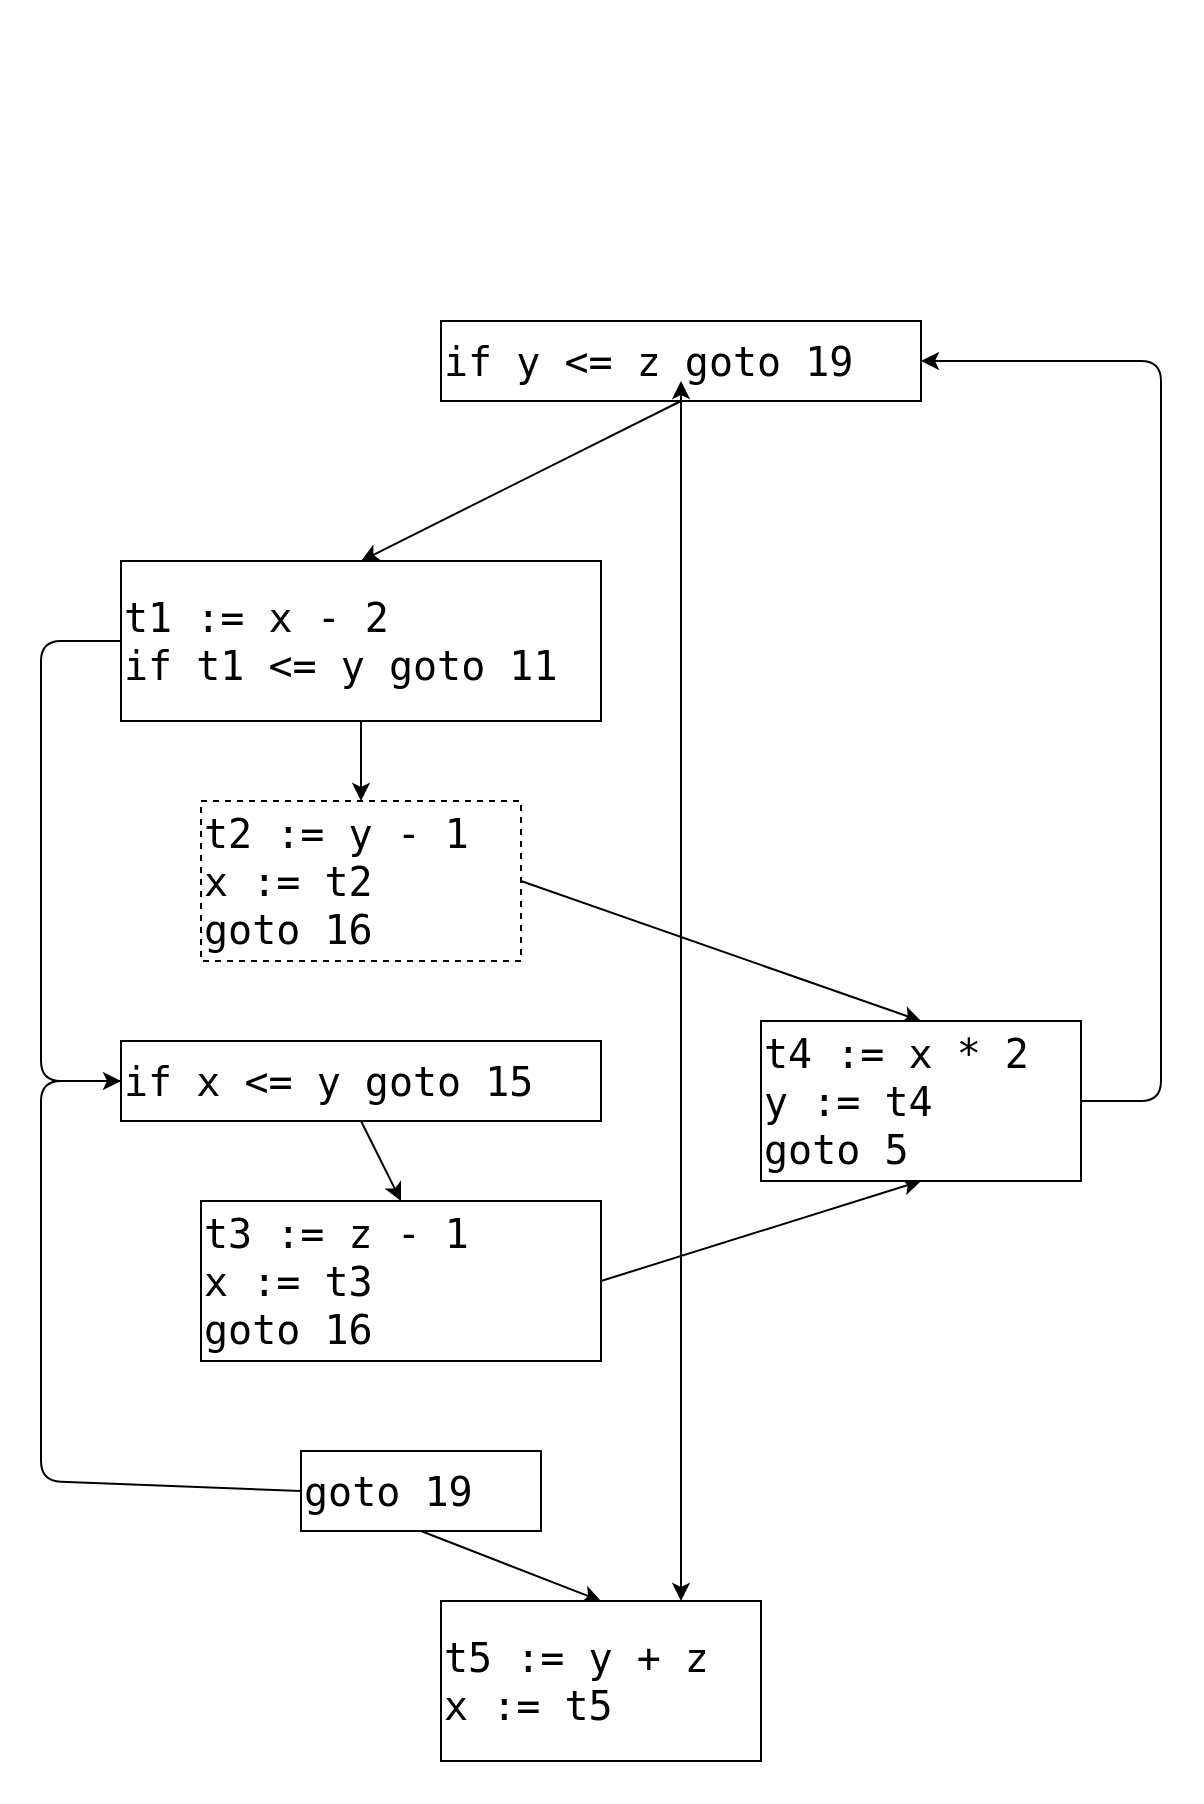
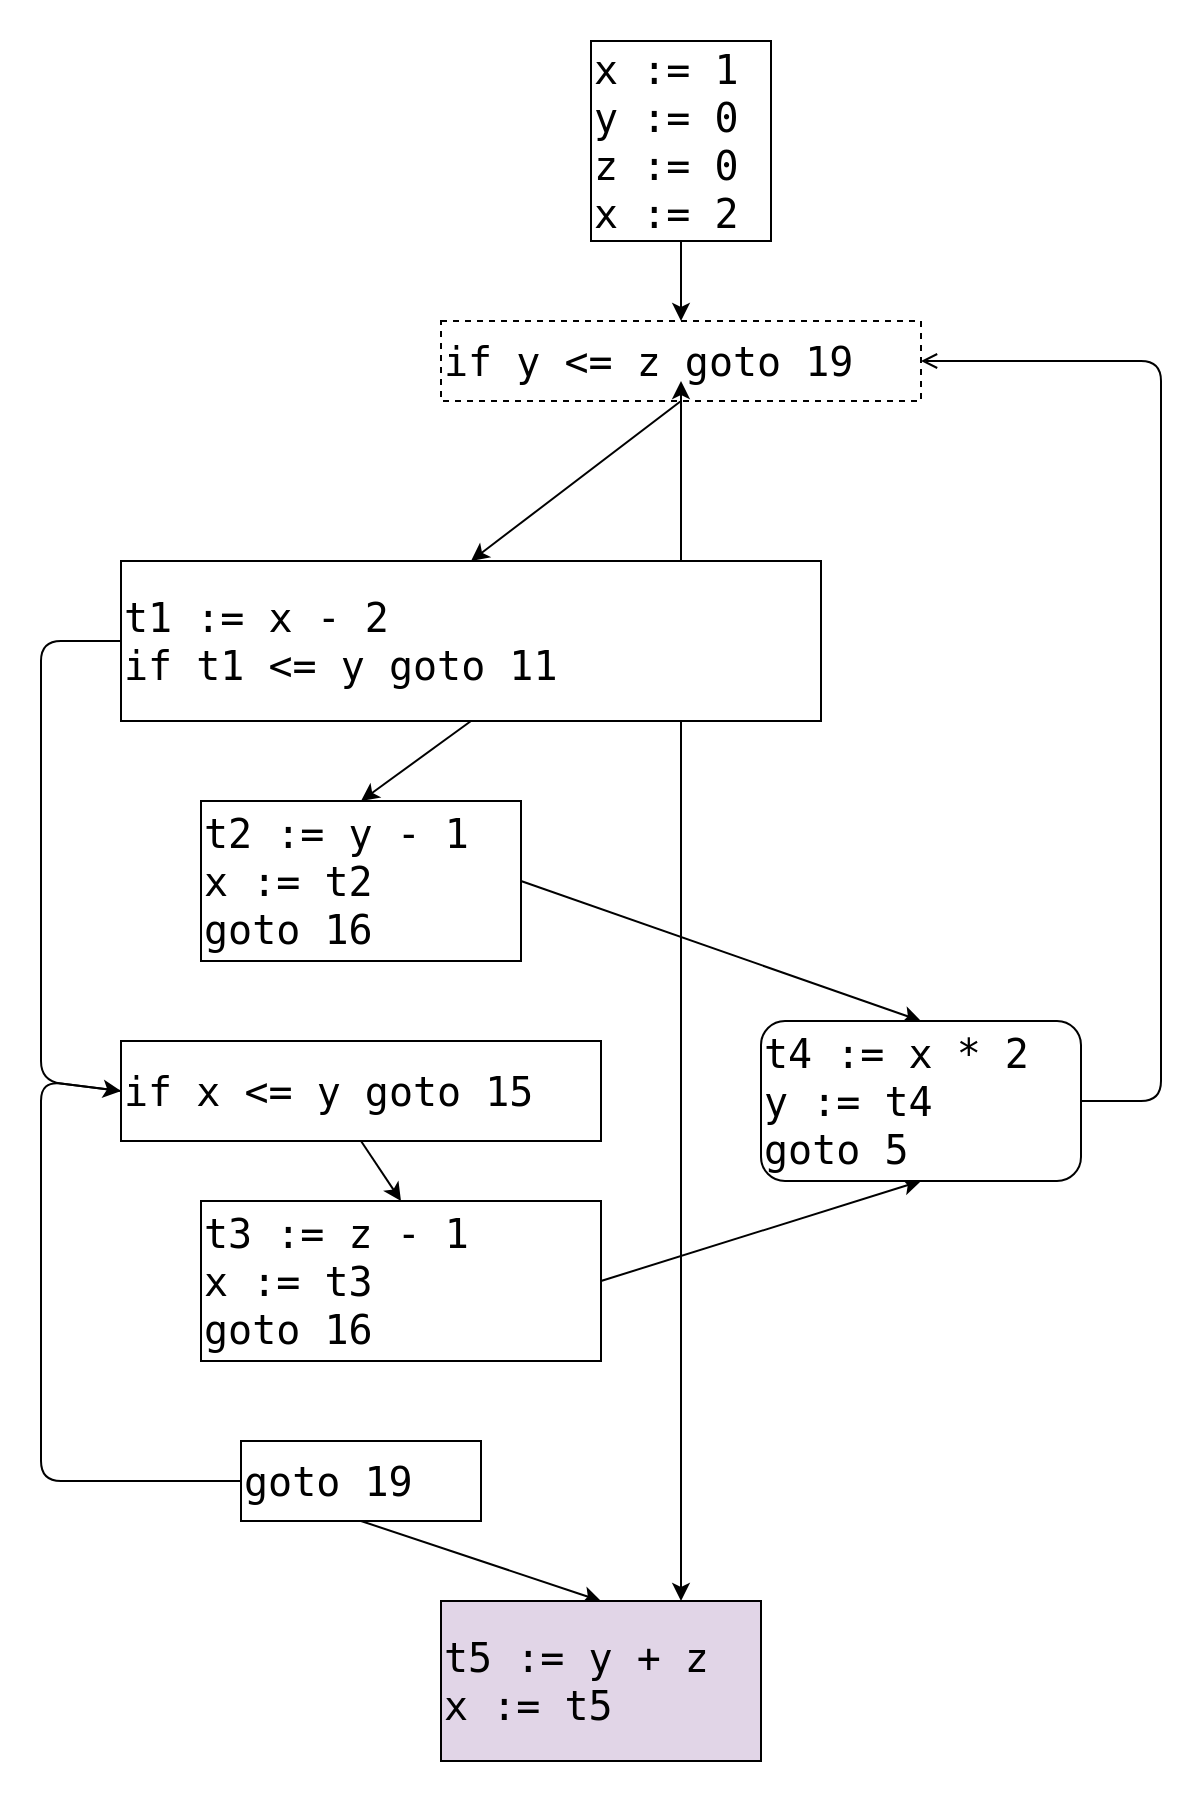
node "x := 1 y := 0 z := 0 x := 2": added
edge "x := 1 y := 0 z := 0 x := 2" -> "if y <= z goto 19": added
node "if y <= z goto 19": style solid -> dashed
edge "t4 := x * 2 y := t4 goto 5" -> "if y <= z goto 19": arrowhead classic -> open
node "t1 := x - 2 if t1 <= y goto 11": size 480x160 -> 700x160
node "t2 := y - 1 x := t2 goto 16": style dashed -> solid
node "if x <= y goto 15": size 480x80 -> 480x100
node "t4 := x * 2 y := t4 goto 5": shape rectangle -> rounded rectangle
node "goto 19": moved (421, 1491) -> (361, 1481)
node "t5 := y + z x := t5": fillcolor #ffffff -> #e1d5e7
